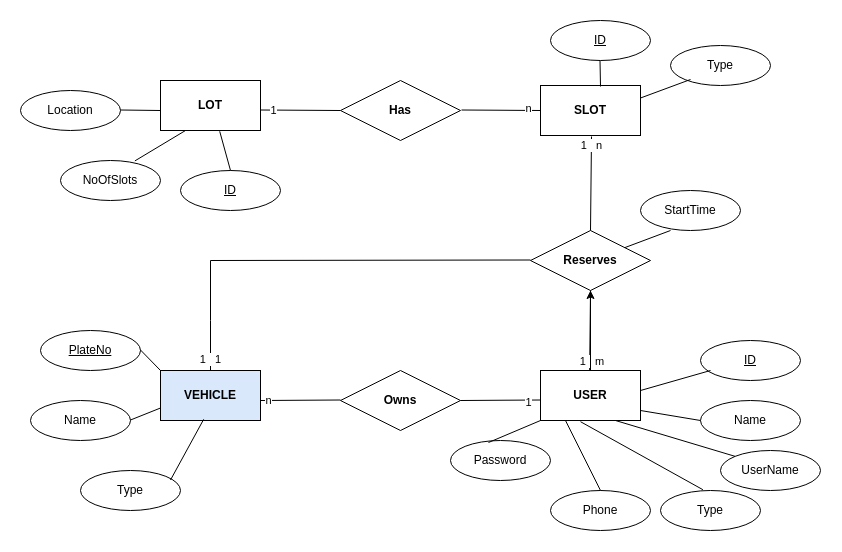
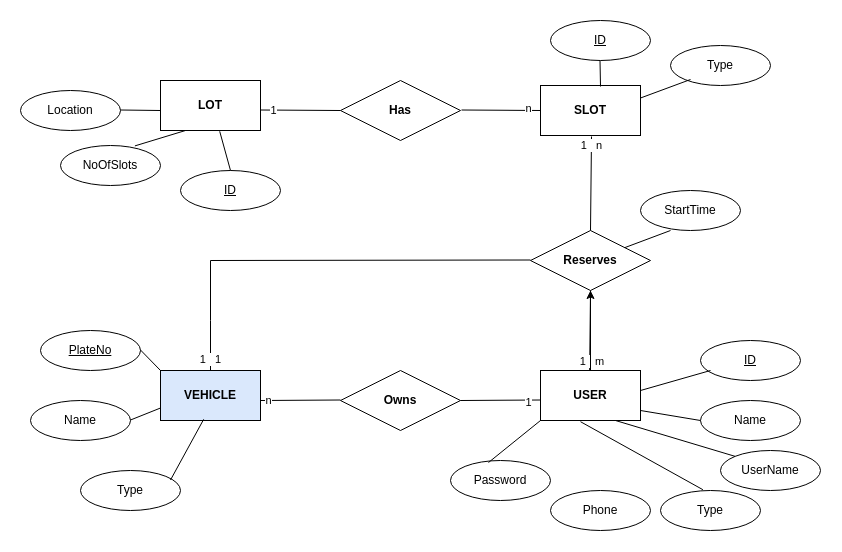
node "NoOfSlots": moved (111, 181) -> (111, 166)
edge "USER" -- "Phone": removed
node "Password": moved (501, 461) -> (501, 481)
